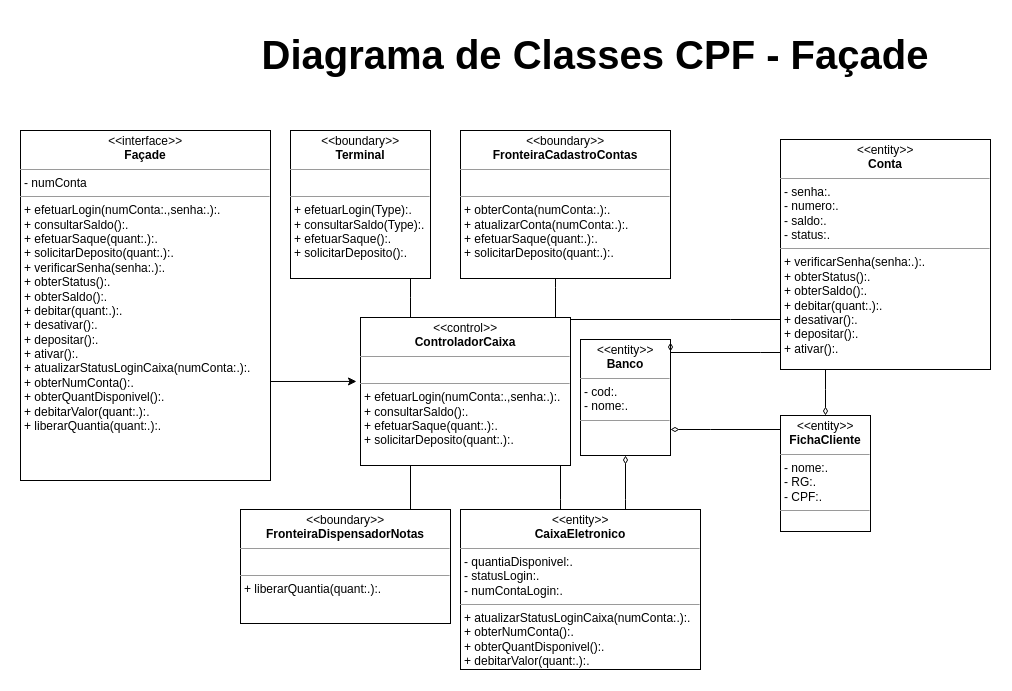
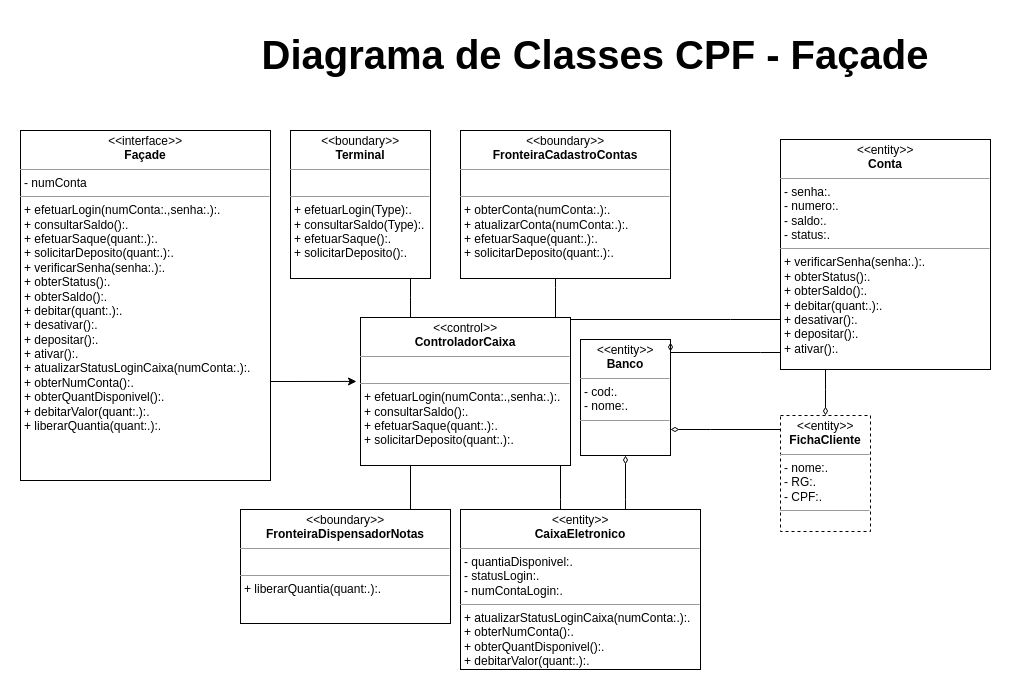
node "<<entity>> FichaCliente - nome:. - RG:. - CPF:.": style solid -> dashed
